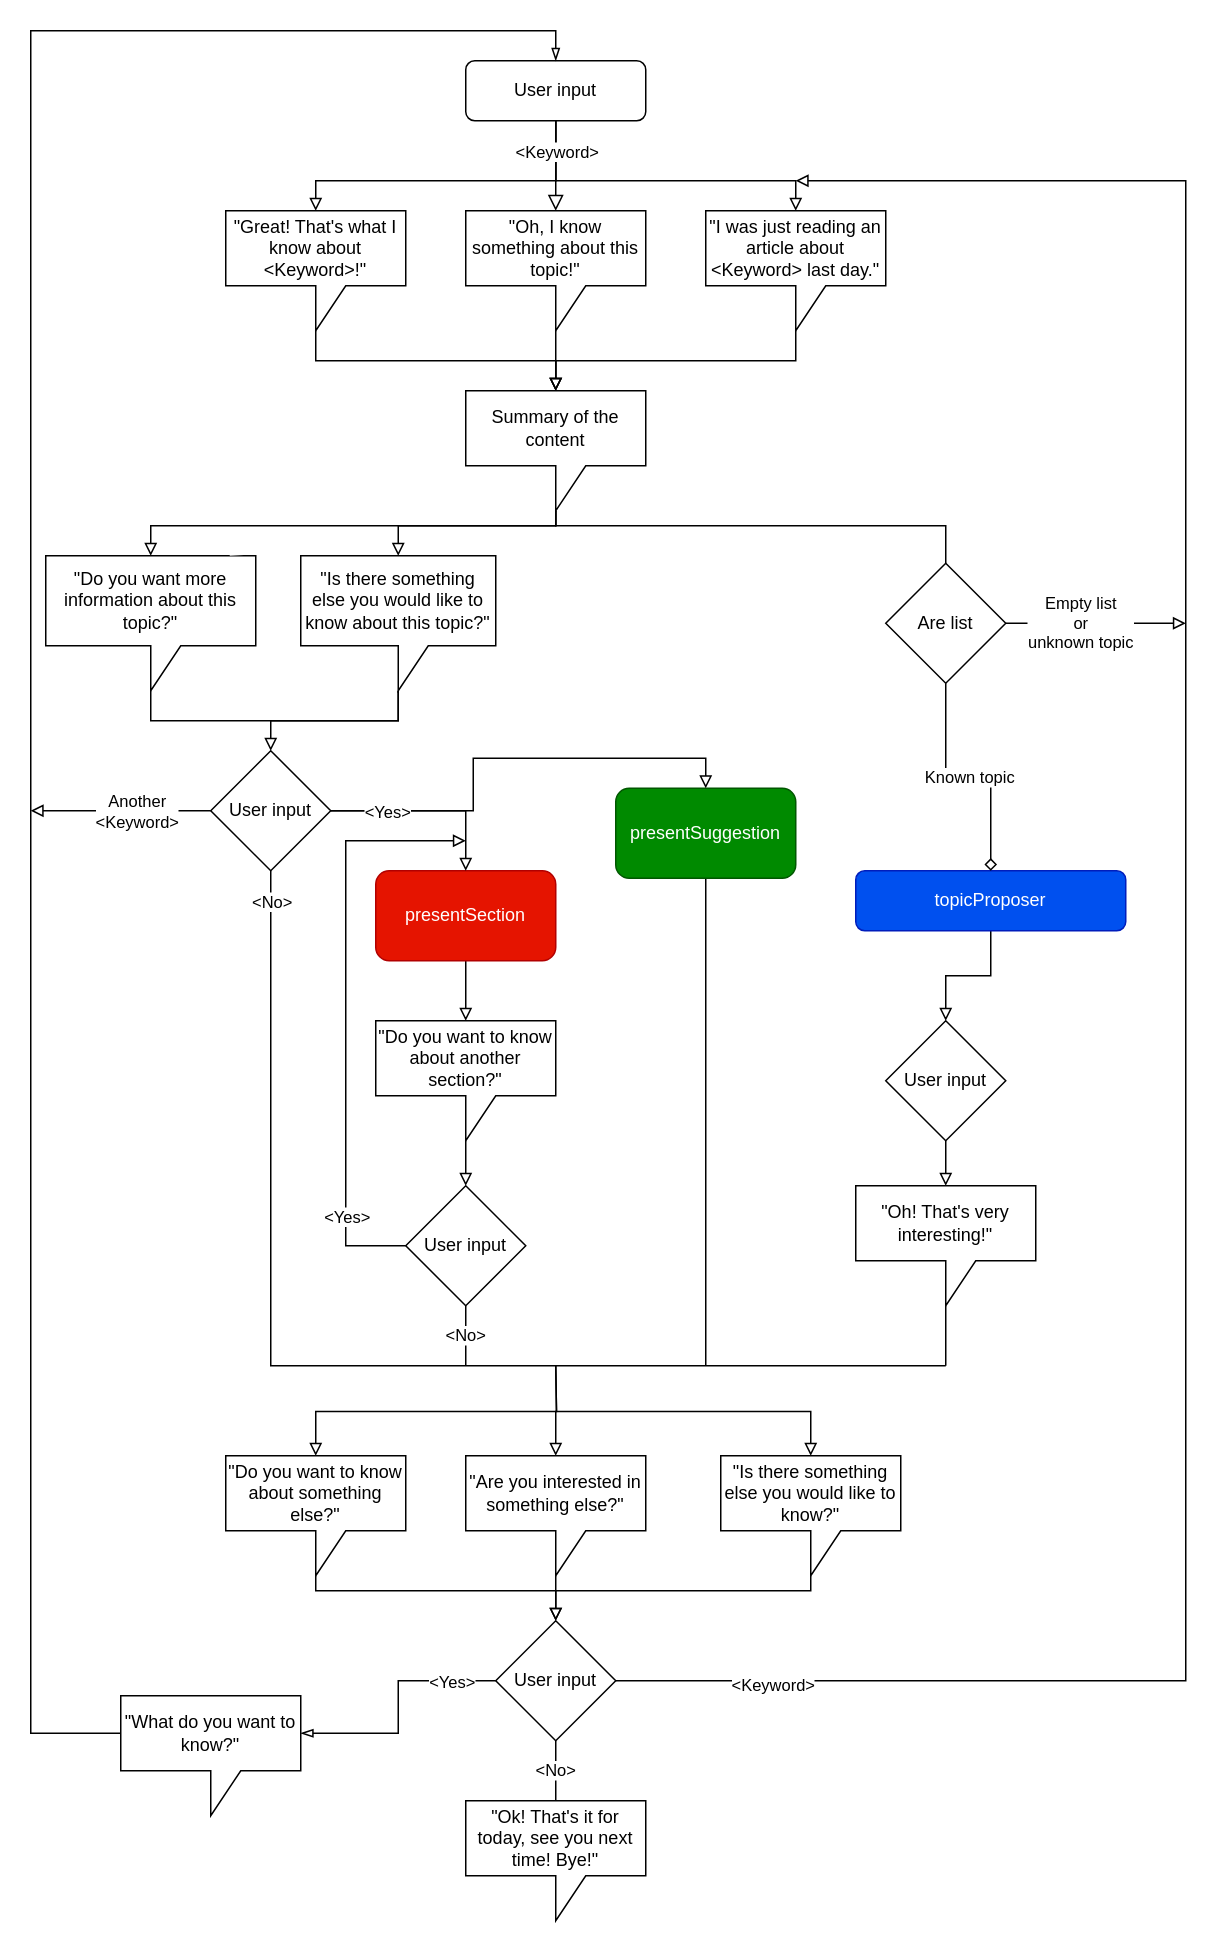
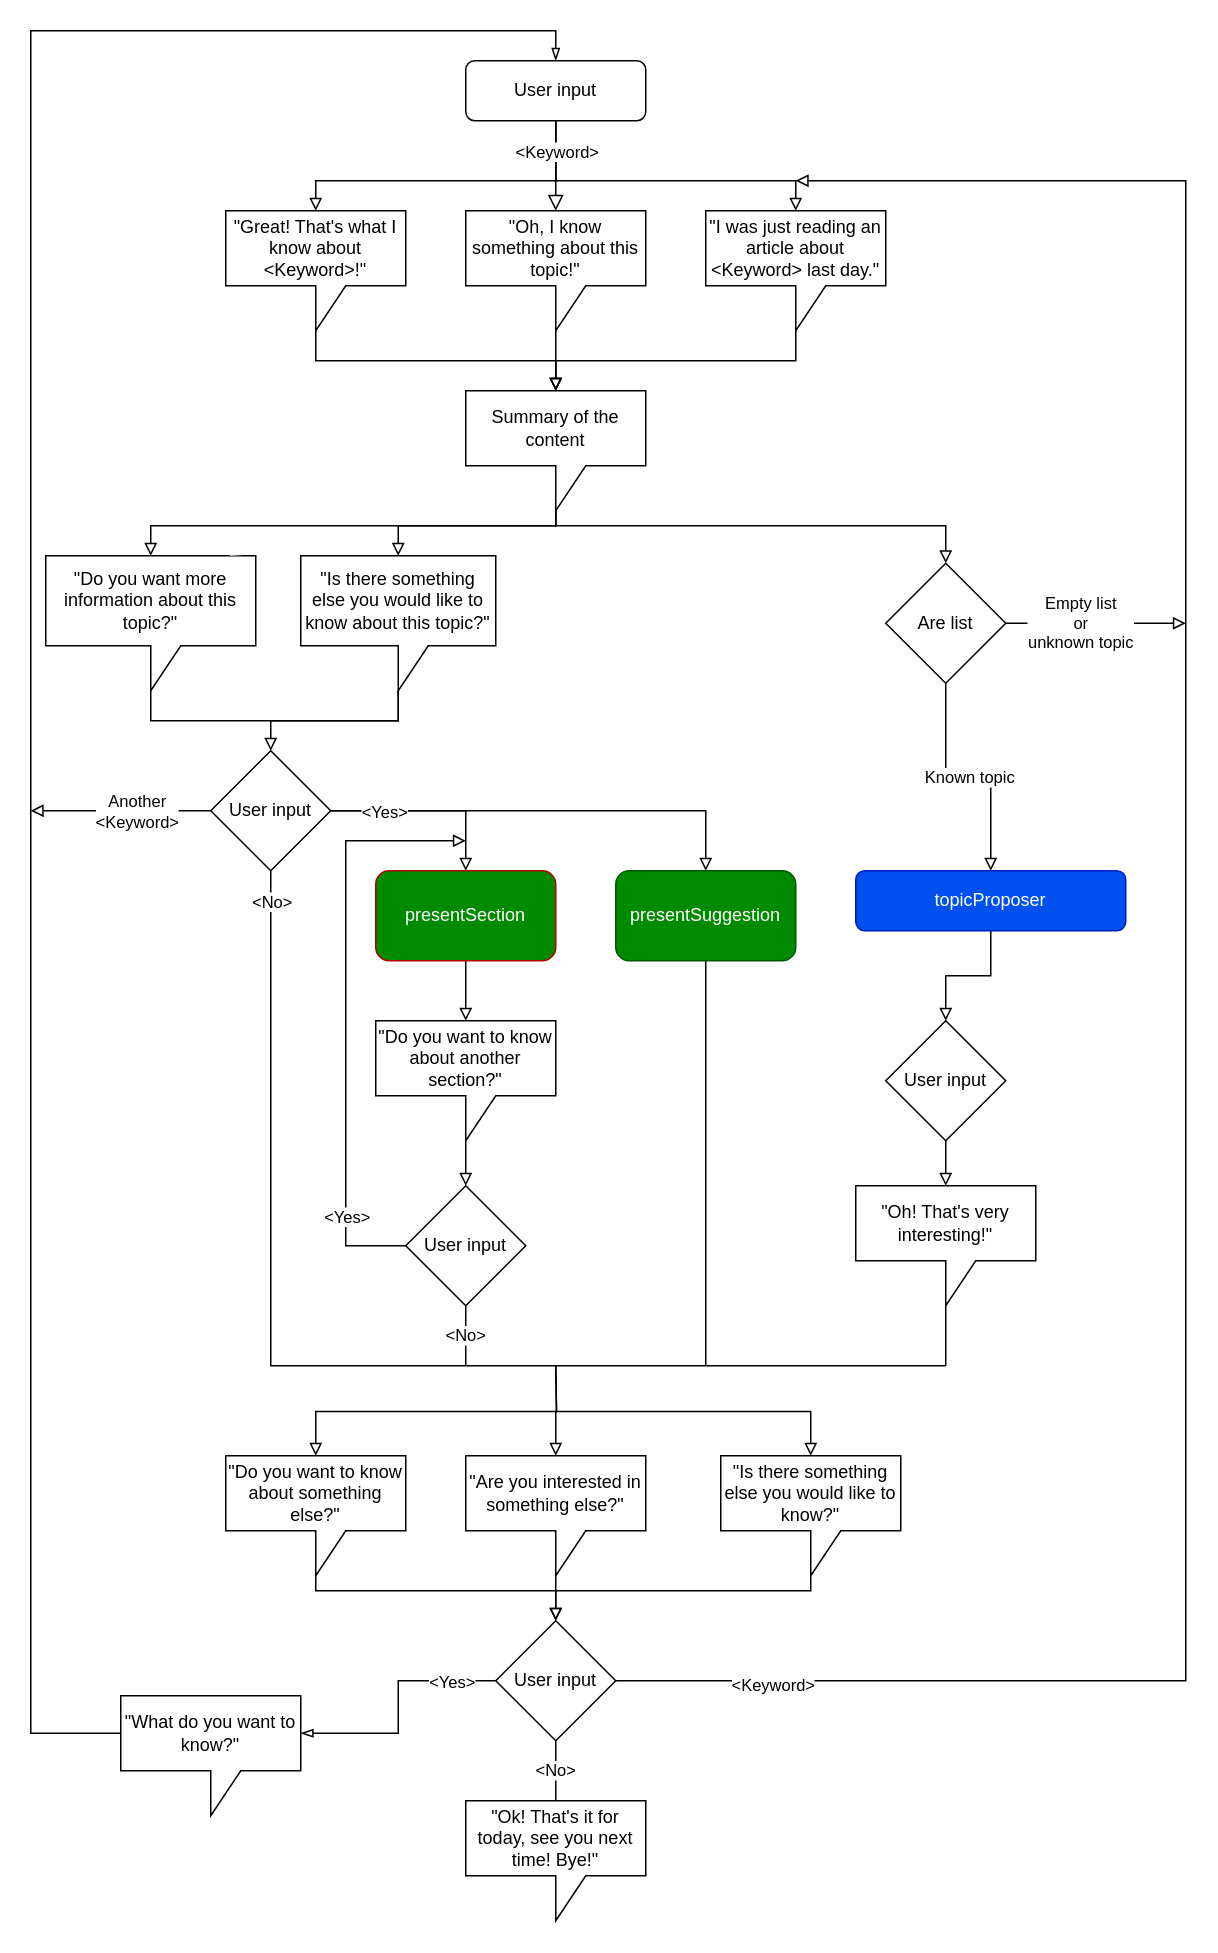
edge "Summary of the content" -- "Are list": arrowhead none -> block
node "presentSuggestion": moved (706, 833) -> (706, 916)
edge "Are list" -> "topicProposer": arrowhead diamond -> block
node "presentSection": fillcolor #e51400 -> #008a00
